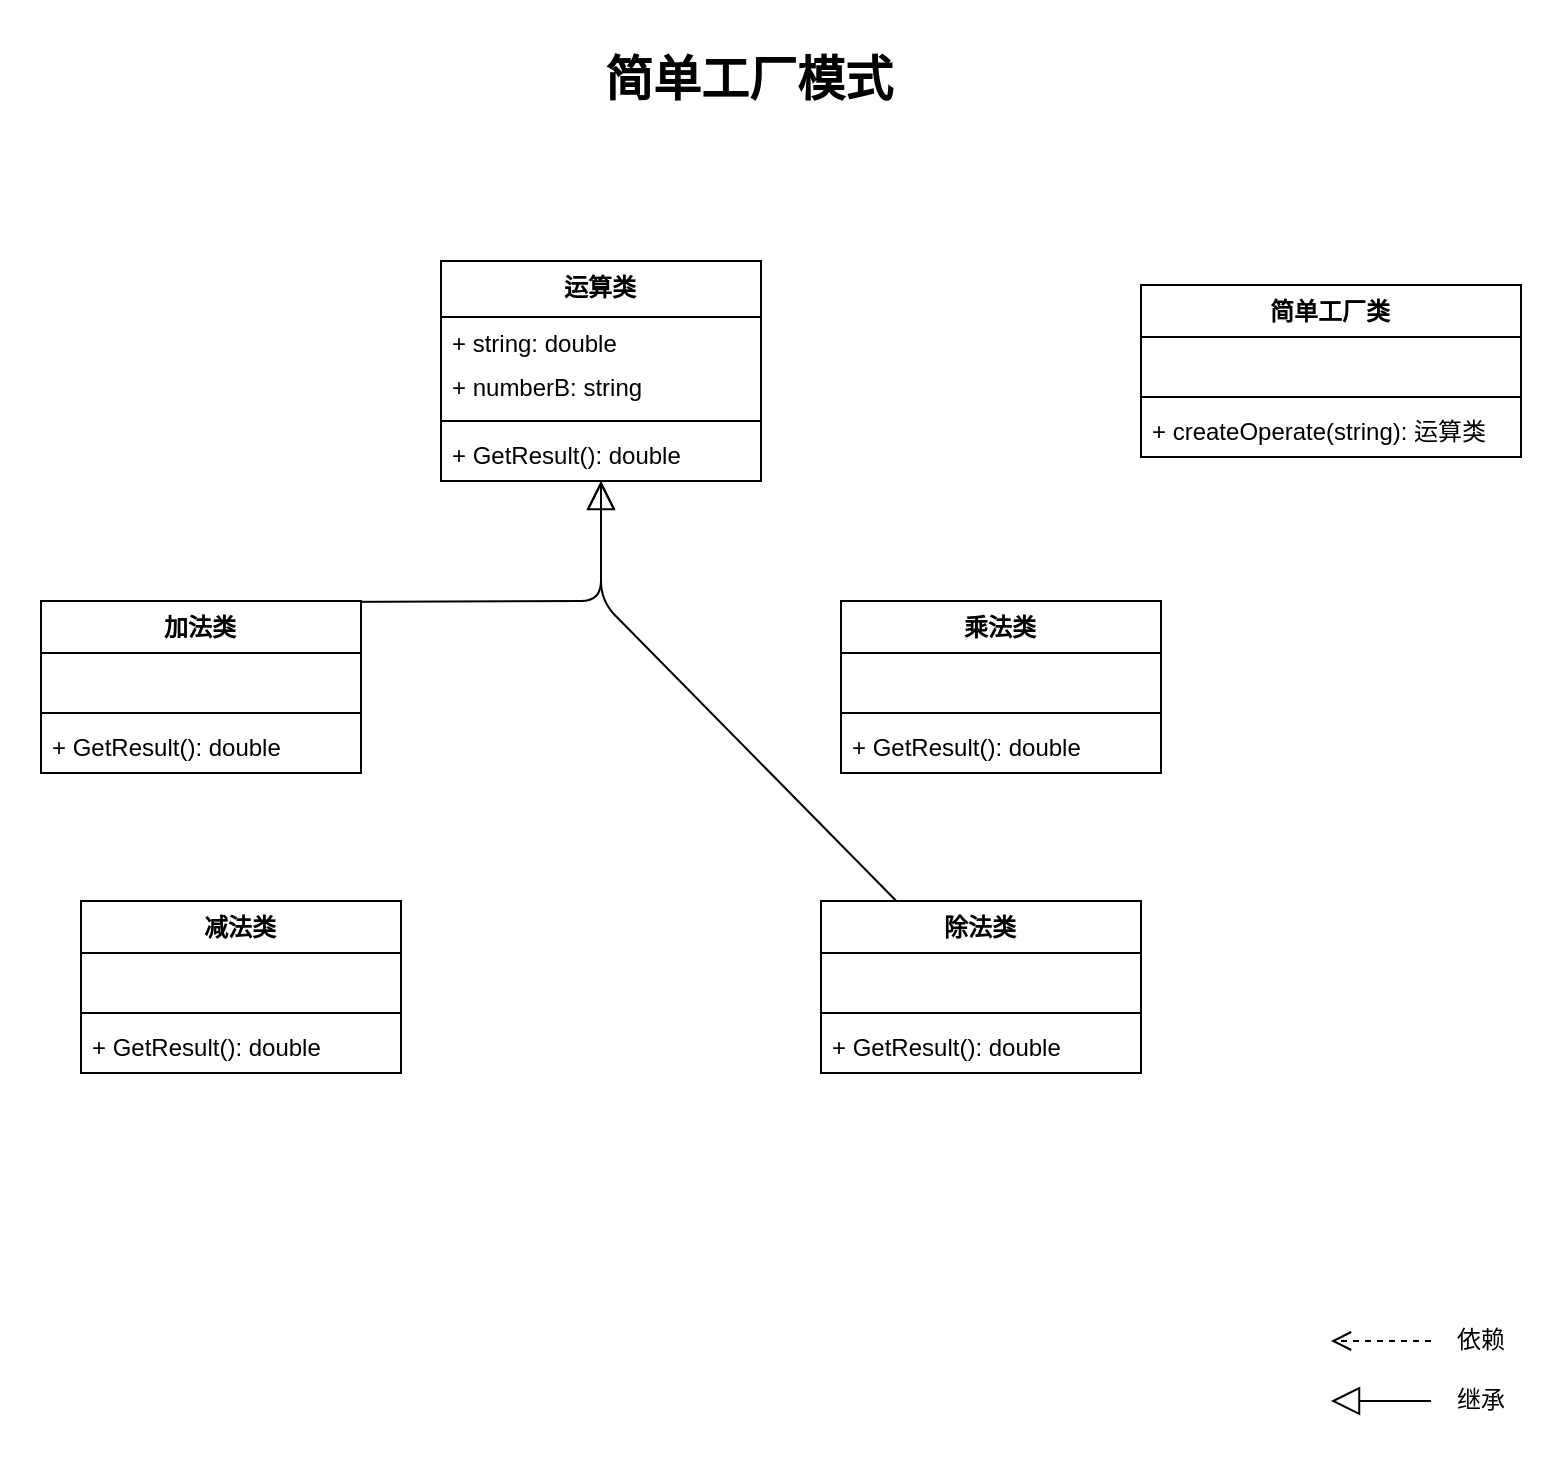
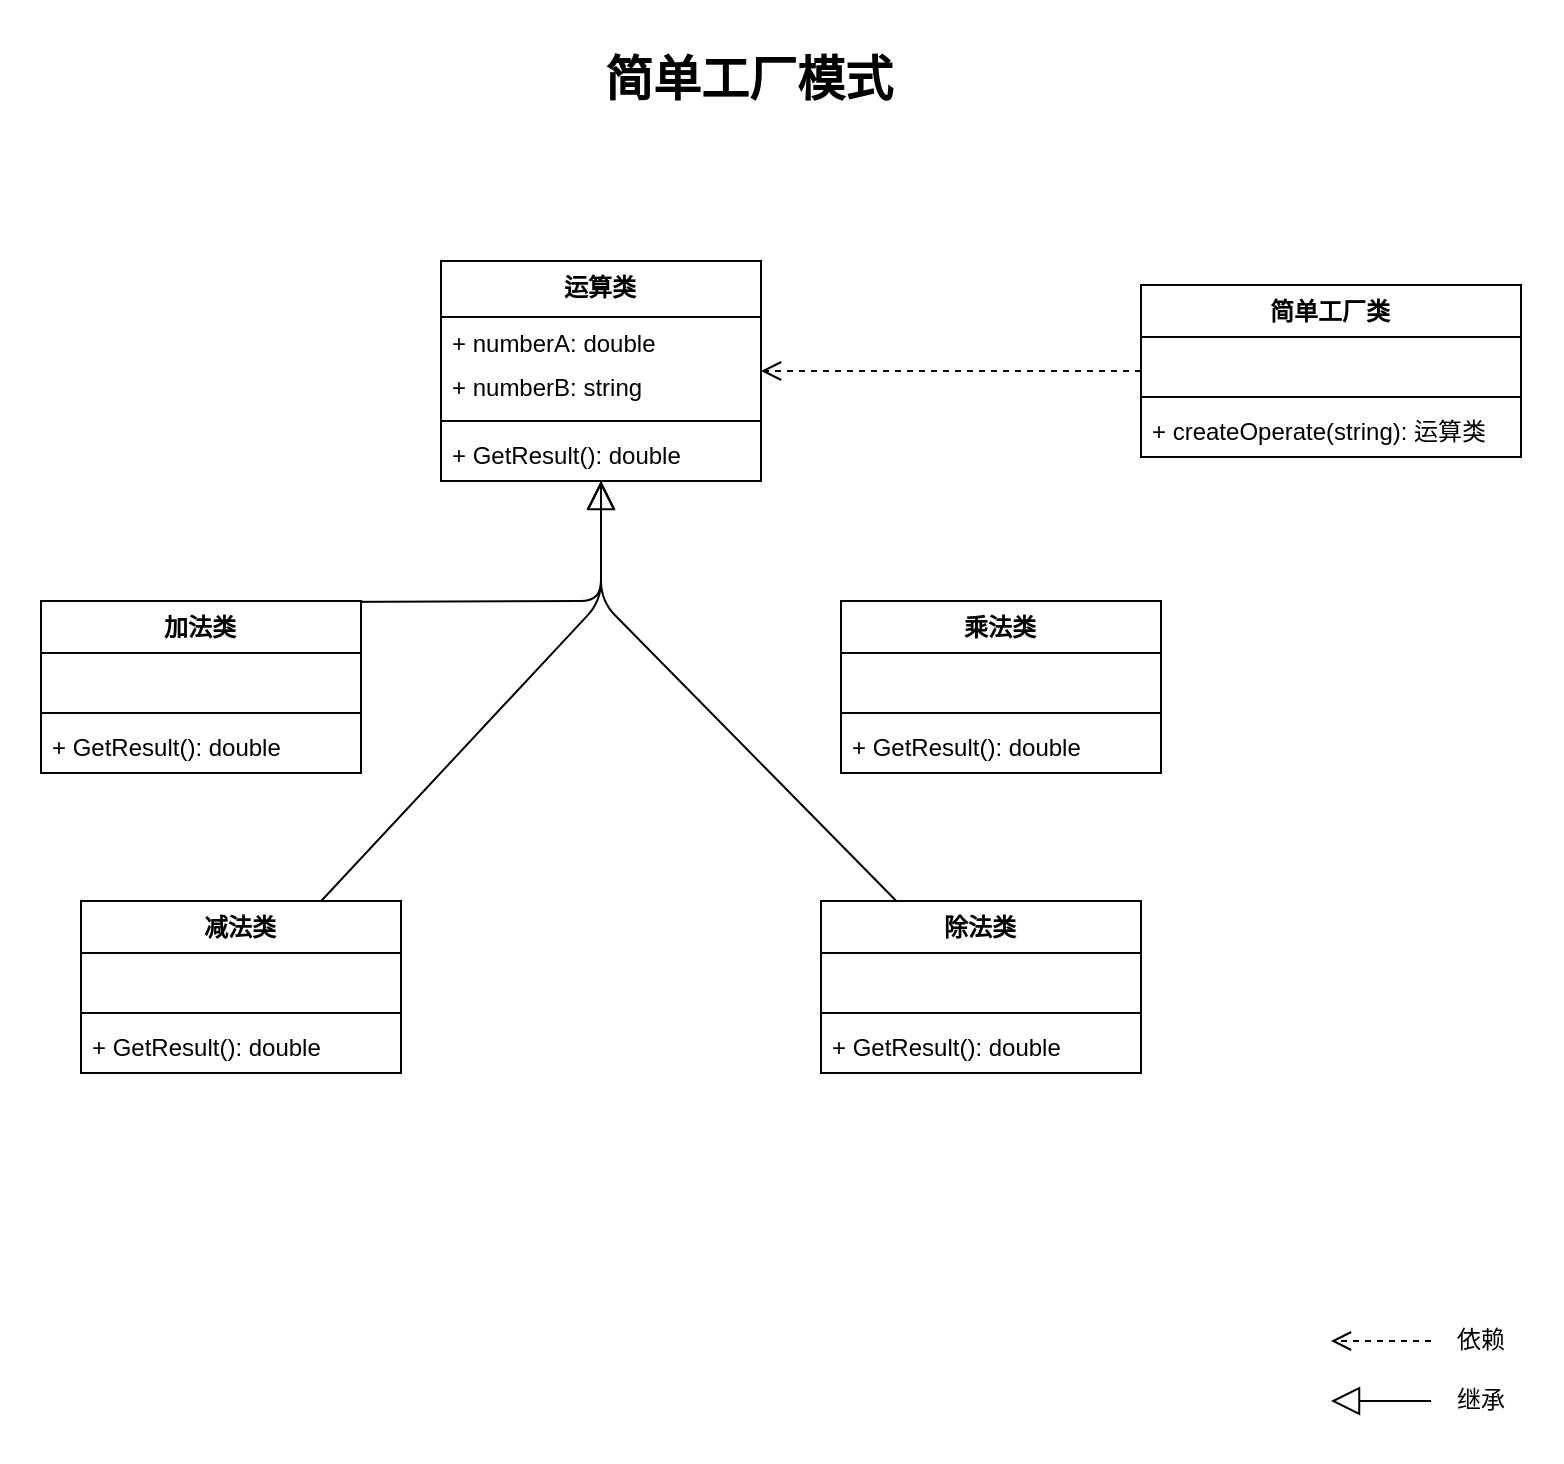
node "+ string: double": label "+ string: double" -> "+ numberA: double"
edge "简单工厂类" -> "运算类": added
edge "除法类" -> "运算类": arrowhead block -> open
edge "减法类" -> "运算类": added
